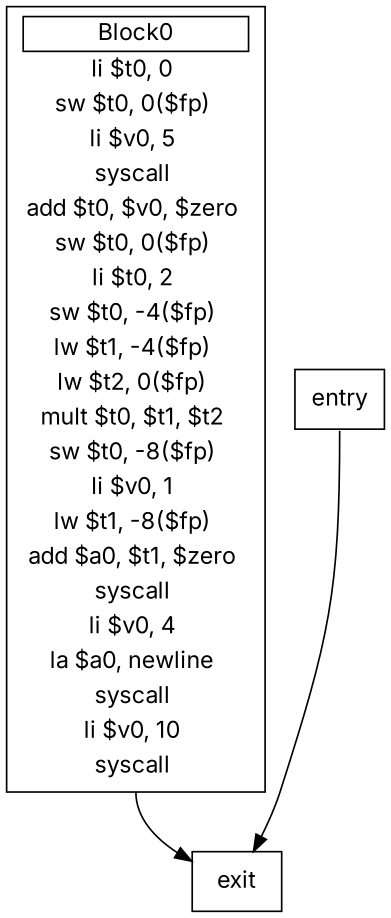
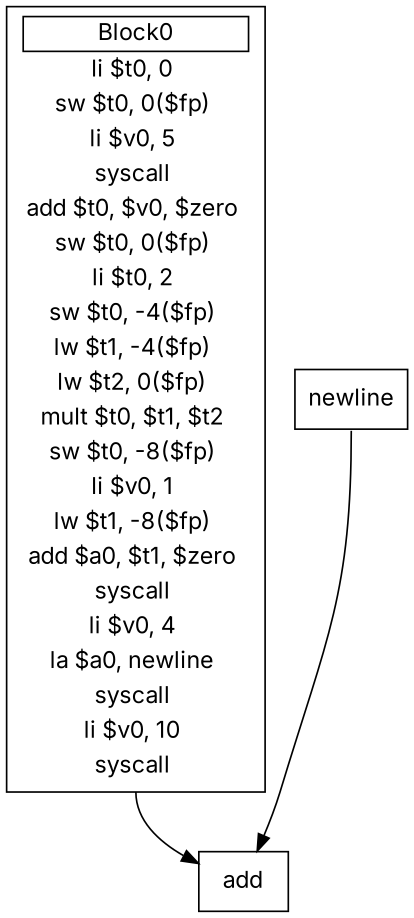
node "entry": label "entry" -> "newline"
node "exit": label "exit" -> "add"
